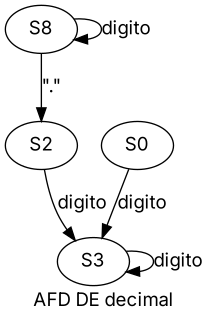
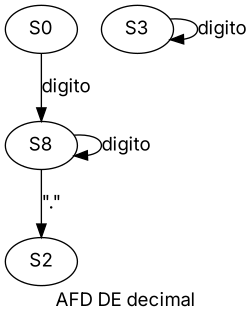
edge "S0" -> "S3": now "S0" -> "S8"
edge "S2" -> "S3": removed, label "digito"
